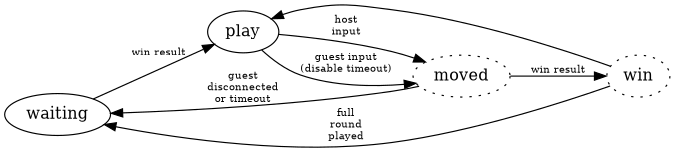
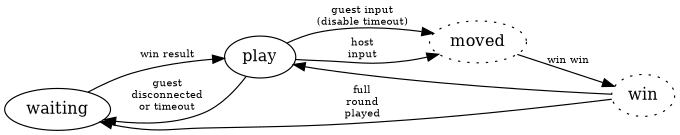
edge "moved" -> "win": label "win result" -> "win win"
edge "moved" -> "waiting": now "play" -> "waiting"
